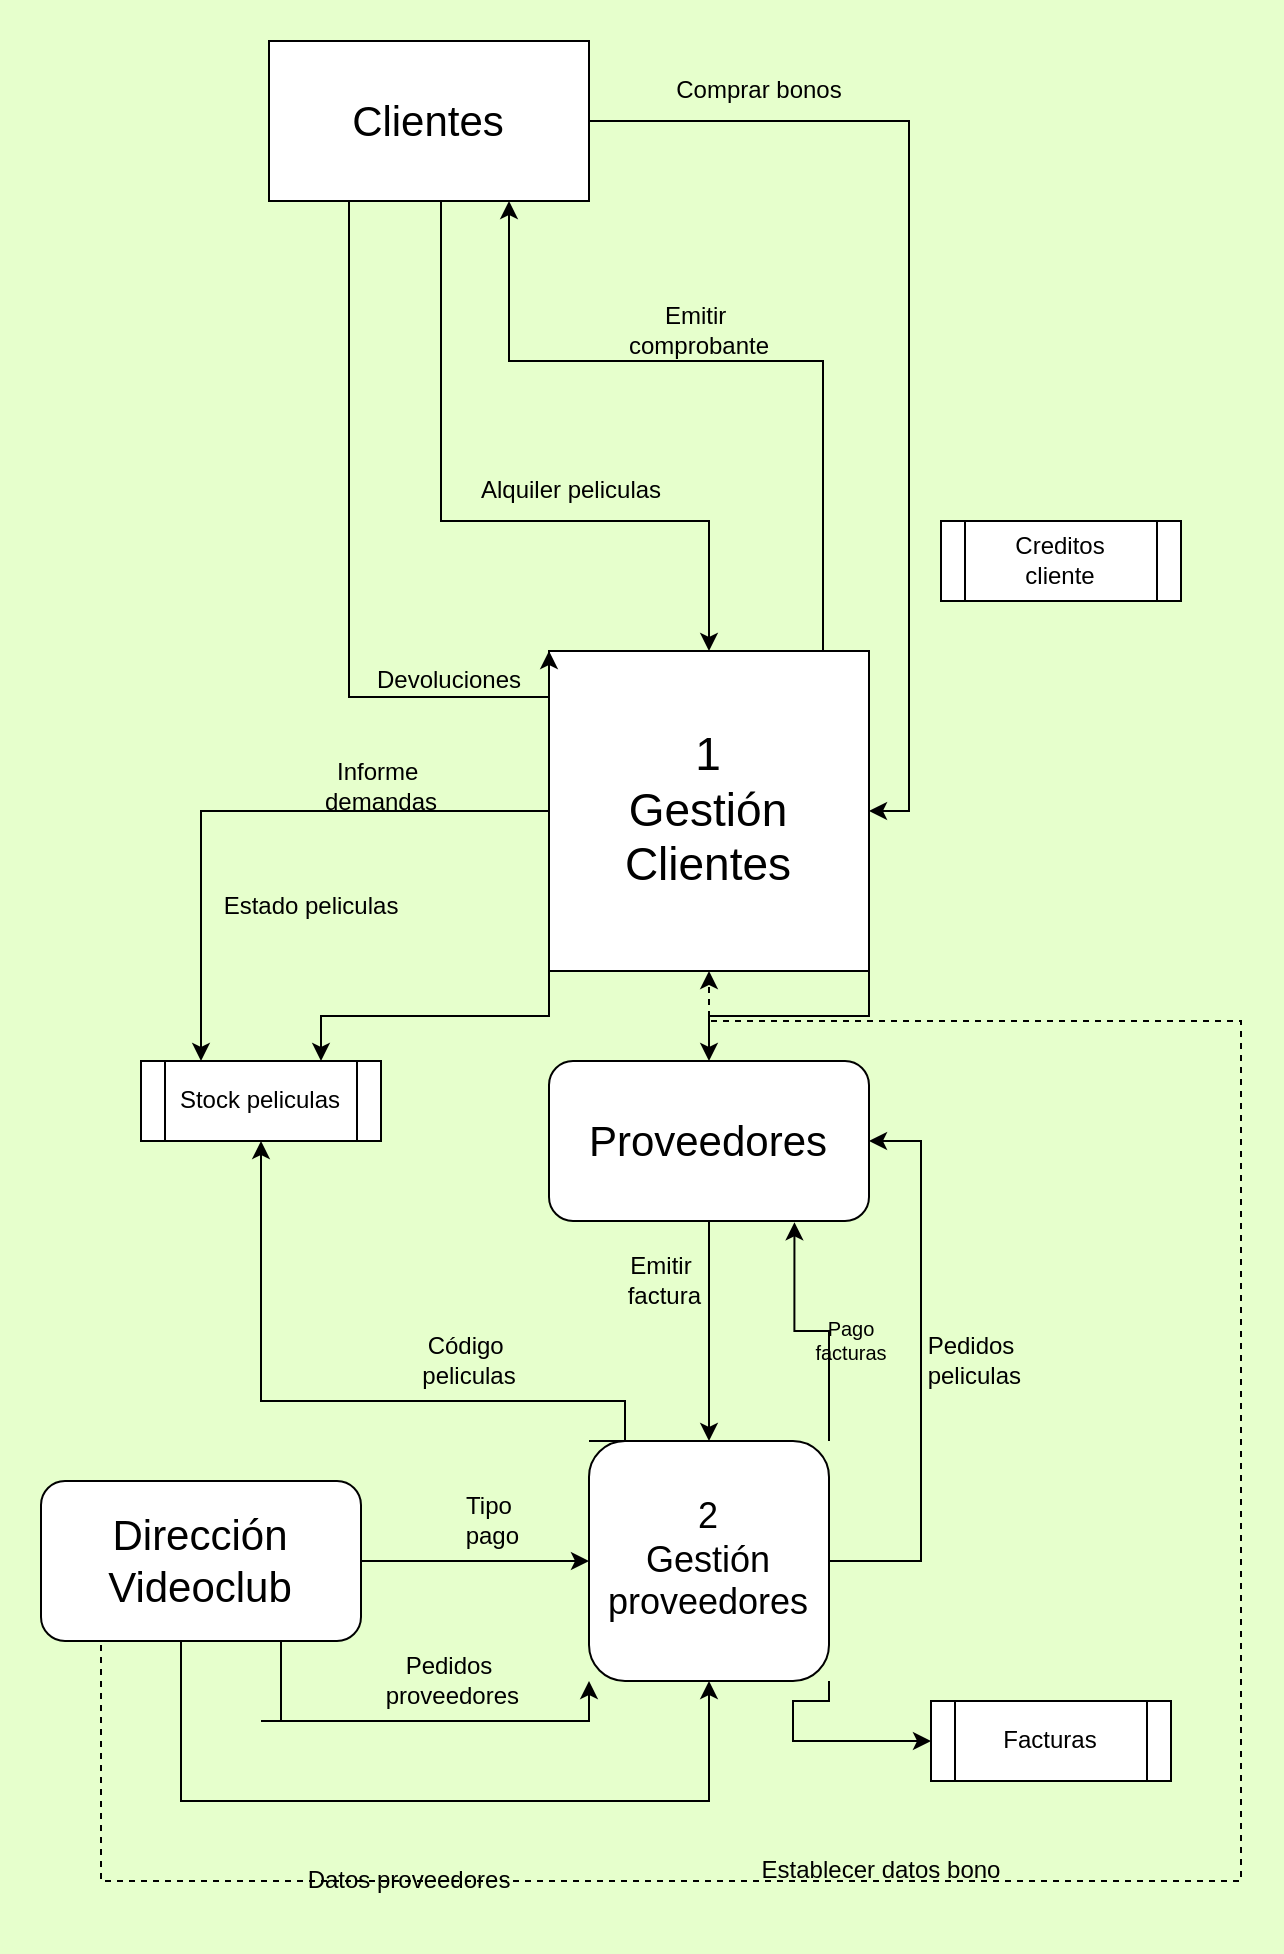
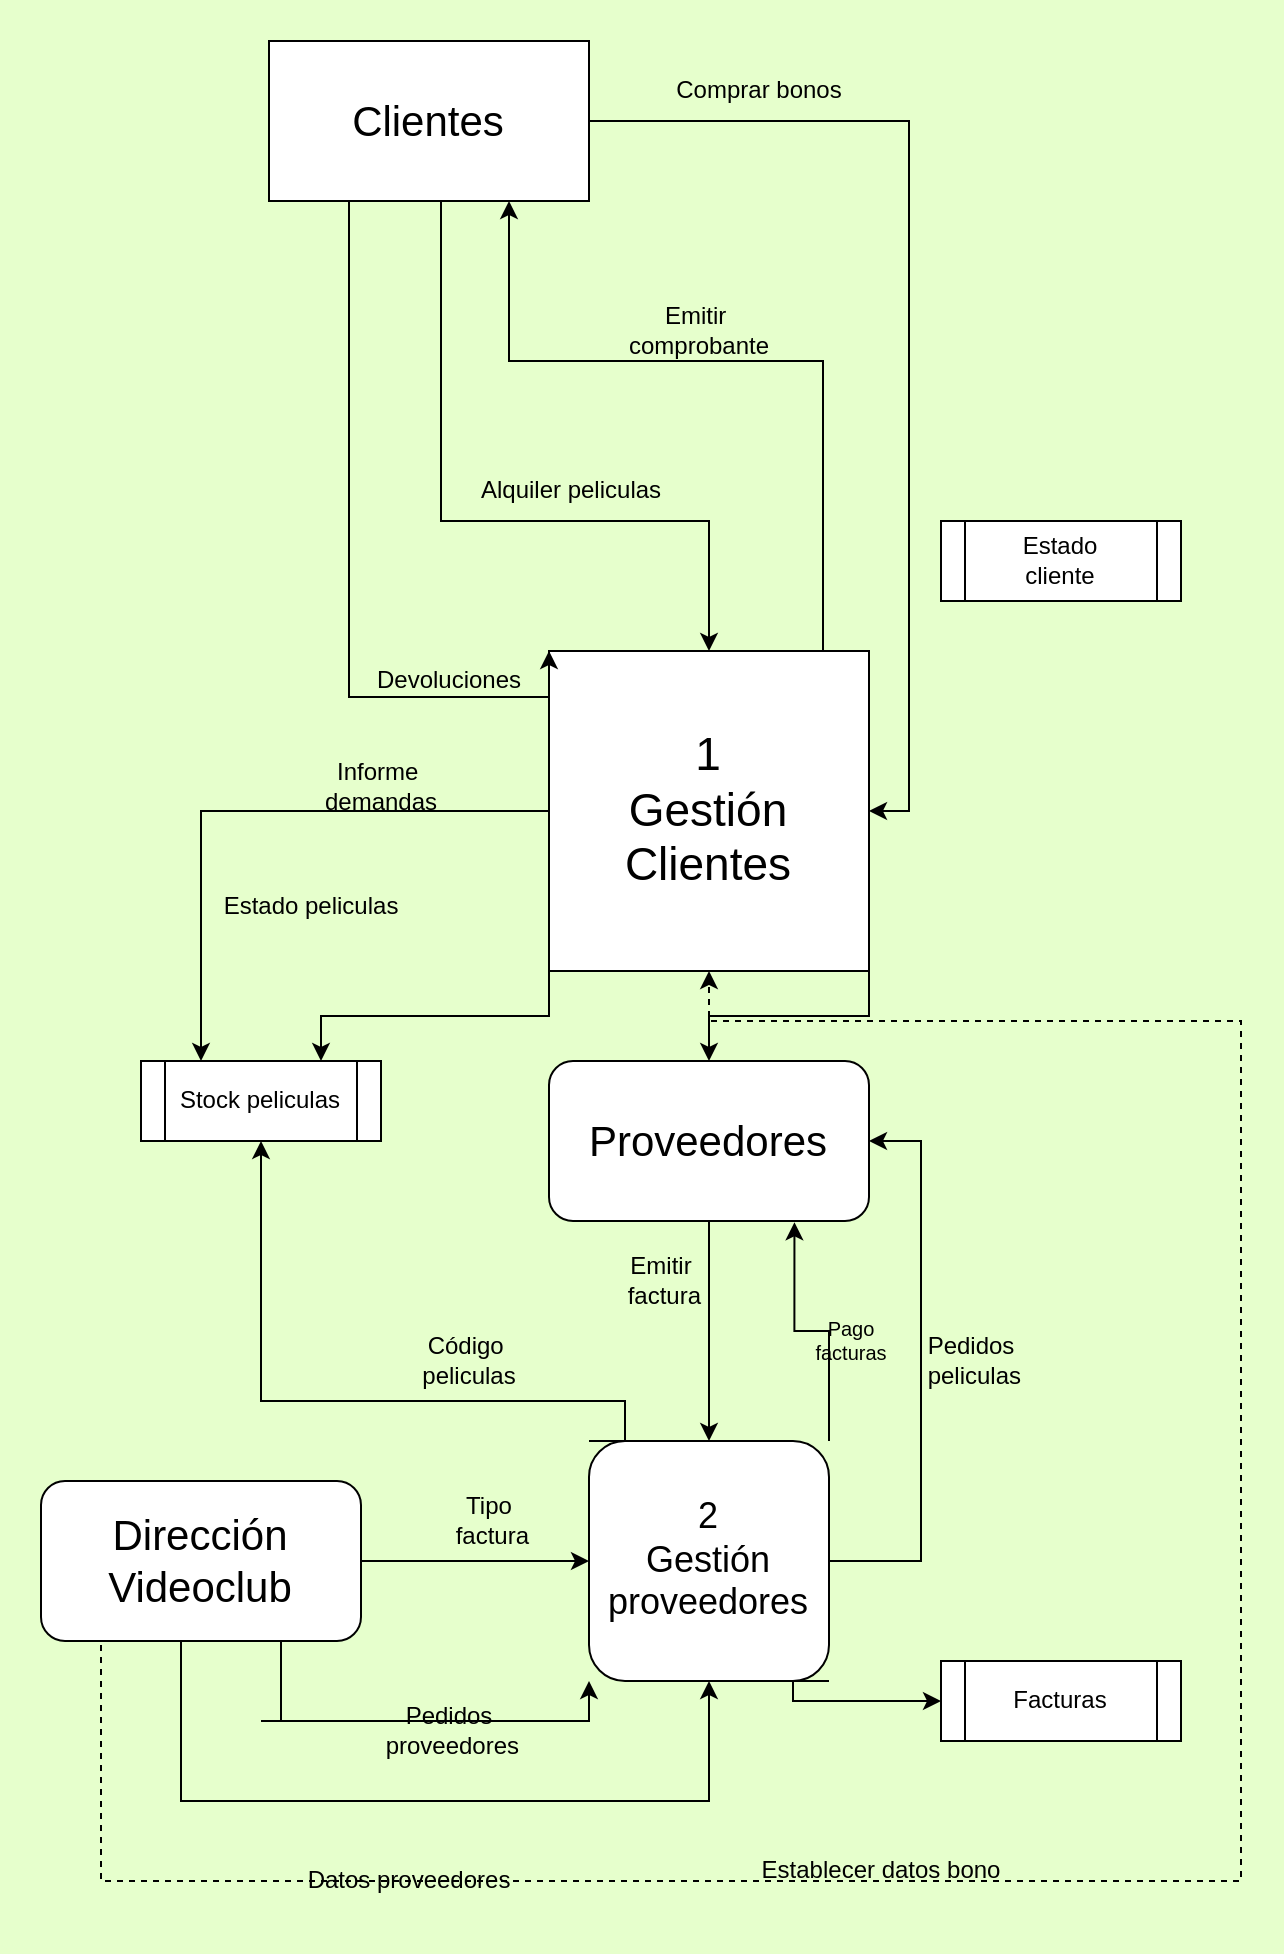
node "Creditos cliente": label "Creditos cliente" -> "Estado cliente"
node "Tipo pago": label "Tipo pago" -> "Tipo factura"
node "Pedidos proveedores": moved (449, 1681) -> (449, 1731)
node "Facturas": moved (1051, 1741) -> (1061, 1701)
